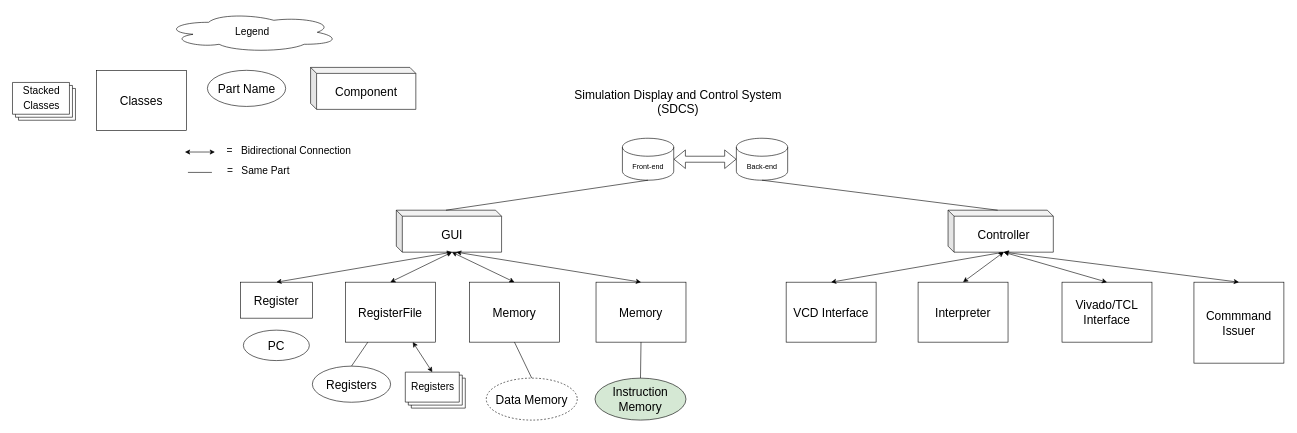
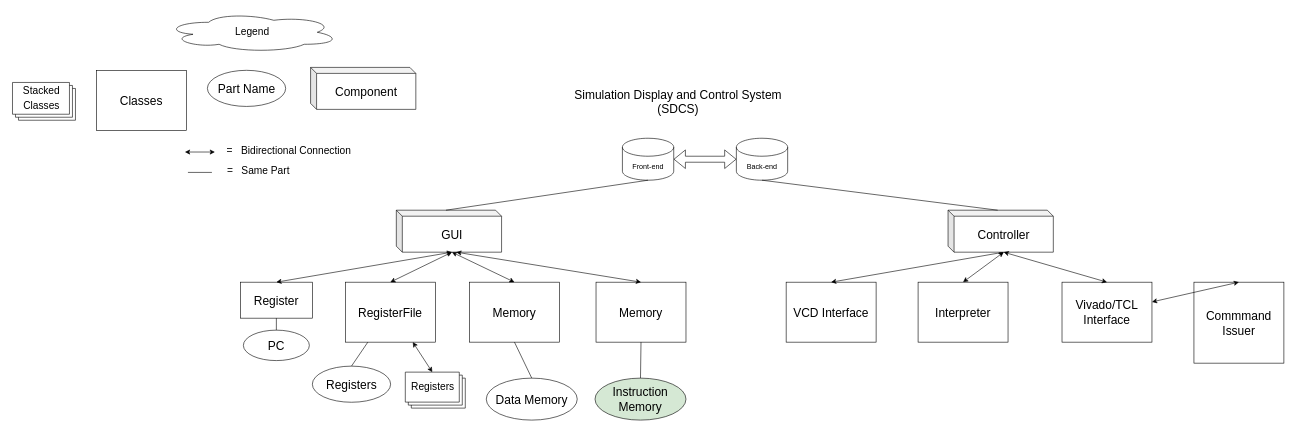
edge "Controller" -- "Commmand Issuer": now "Vivado/TCL Interface" -- "Commmand Issuer"
edge "Register" -- "PC": added
node "Data Memory": style dashed -> solid
